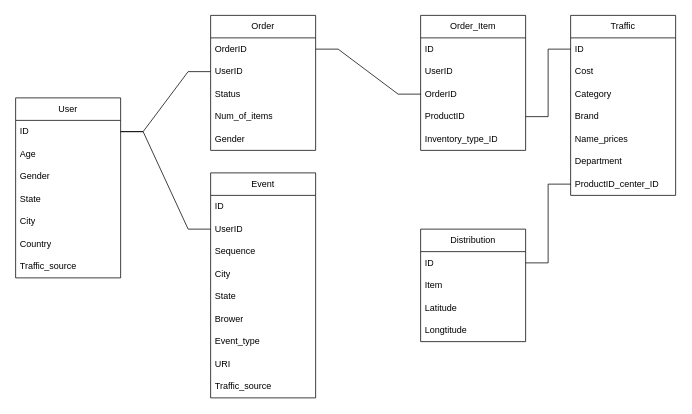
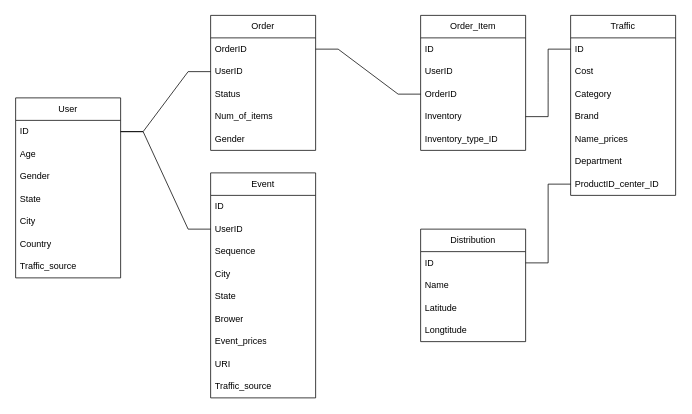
node "ProductID": label "ProductID" -> "Inventory"
node "Item": label "Item" -> "Name"
node "Event_type": label "Event_type" -> "Event_prices"
